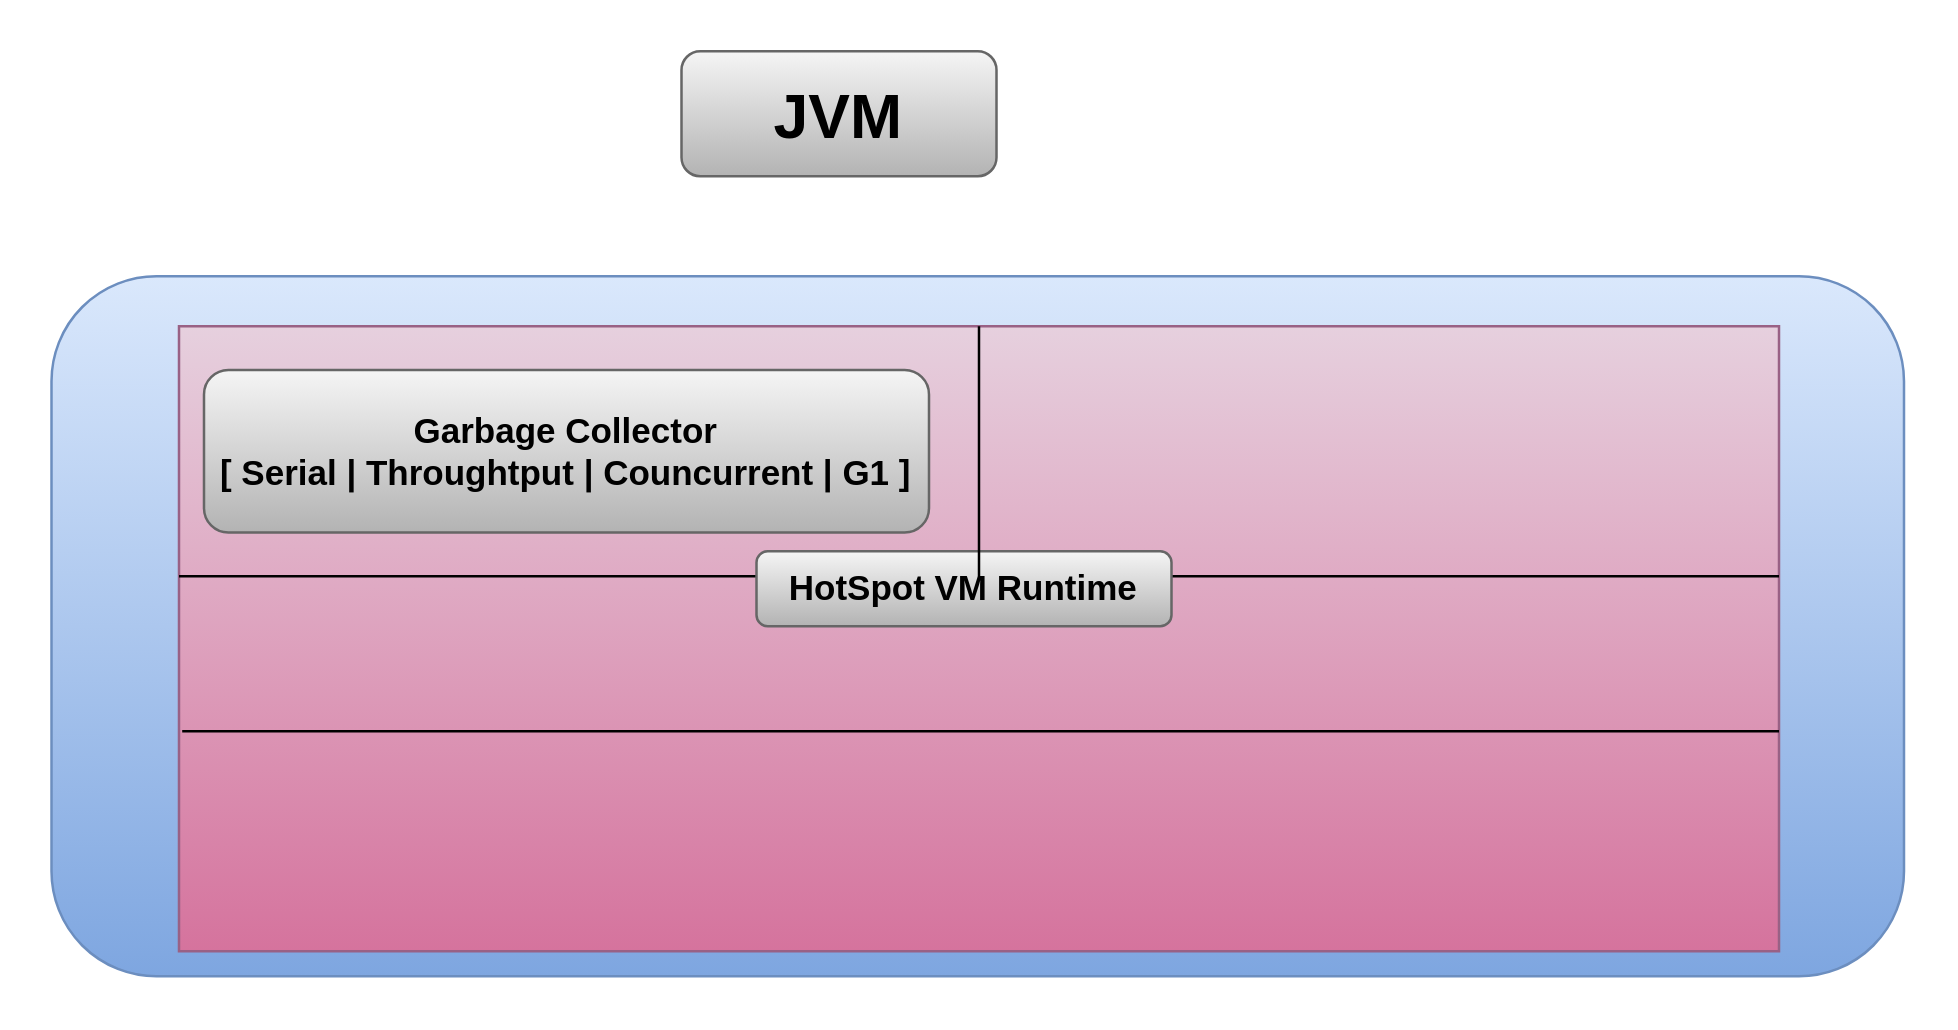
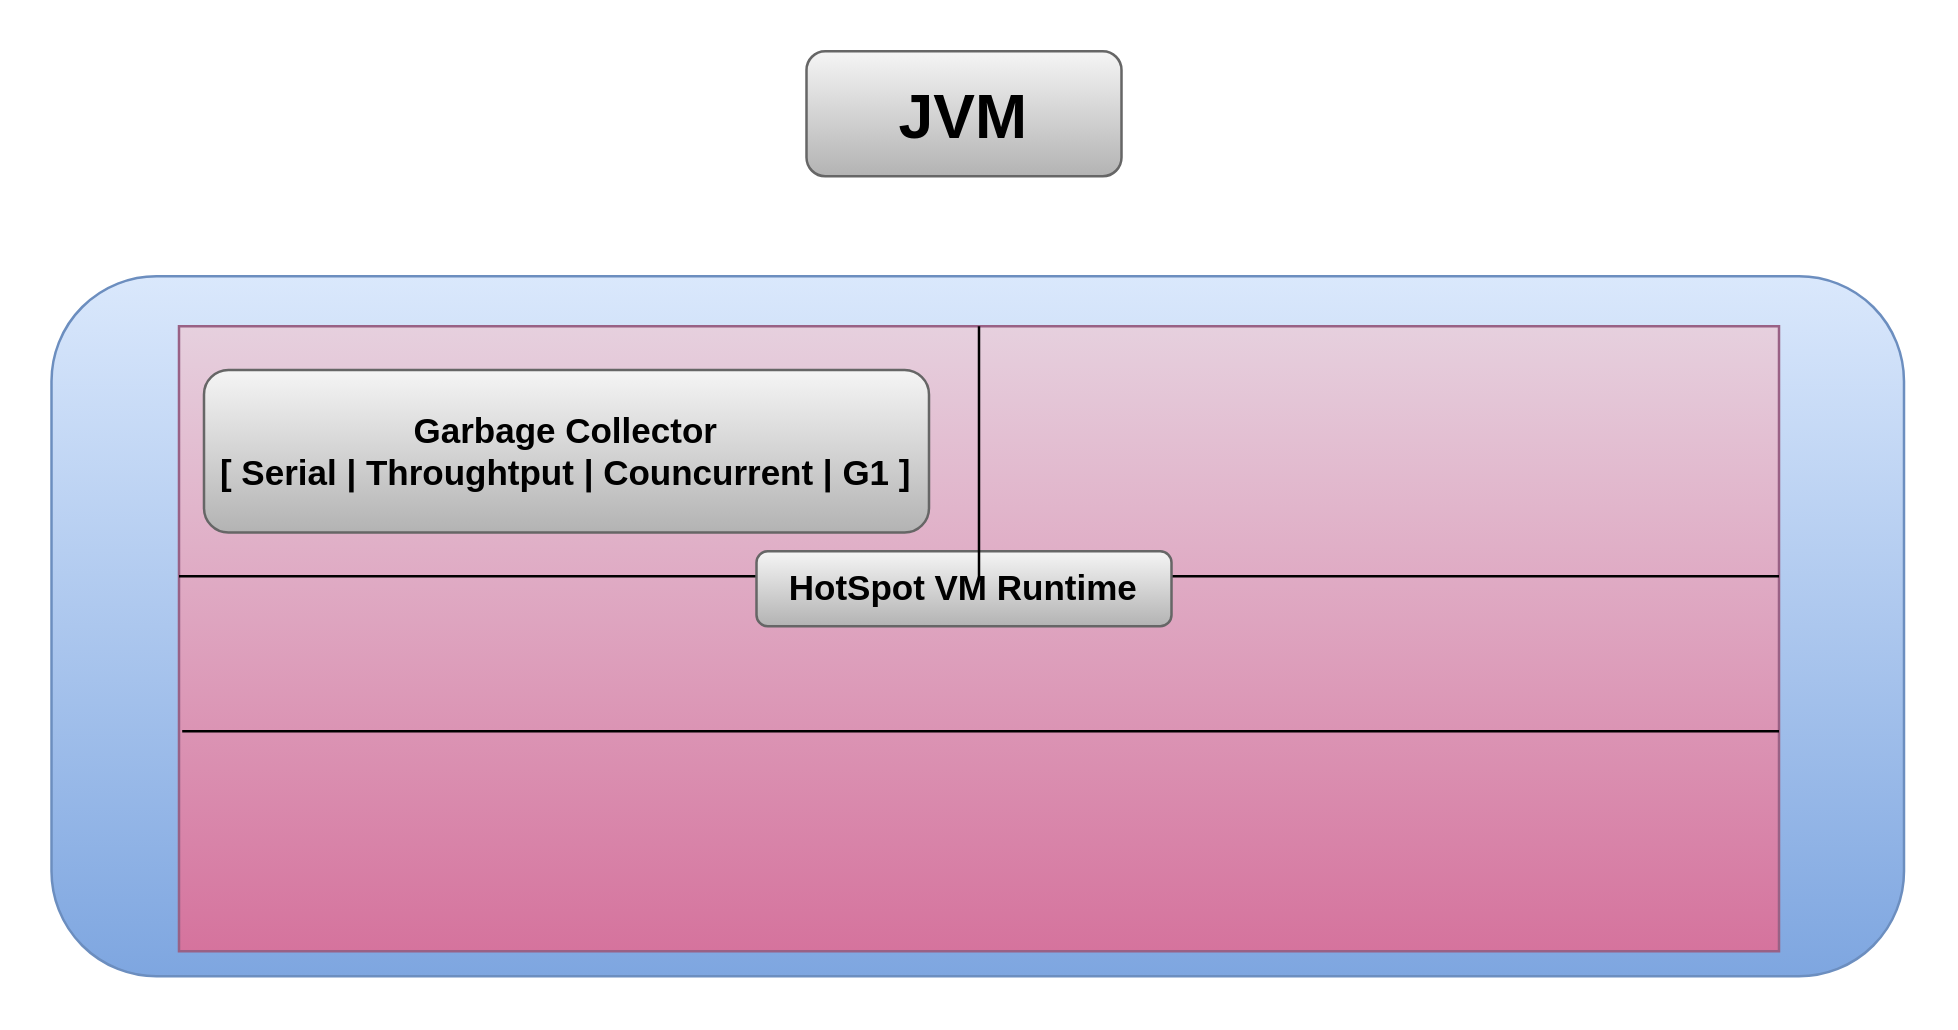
node "JVM": moved (839, 114) -> (964, 114)
